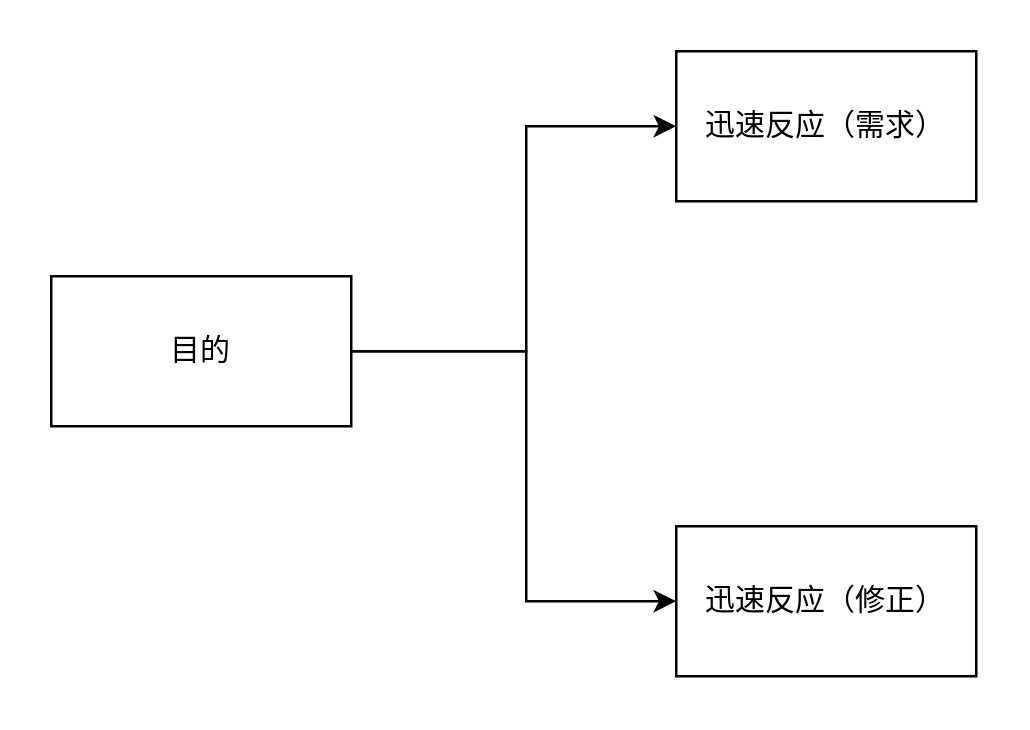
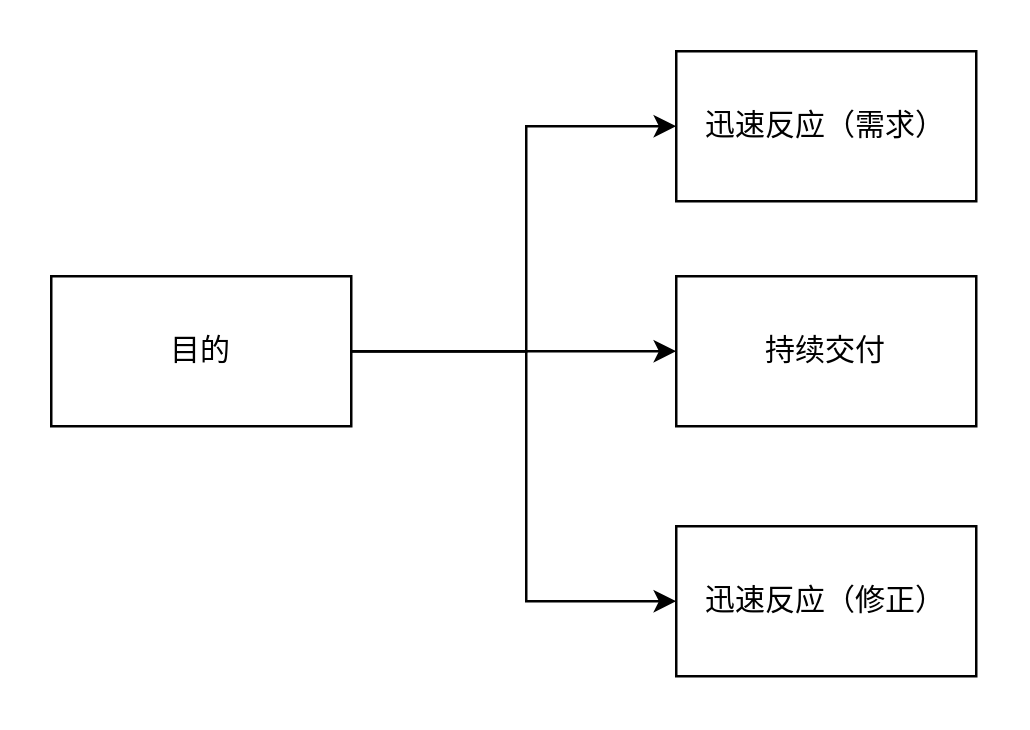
edge "目的" -> "持续交付": added
node "持续交付": added
